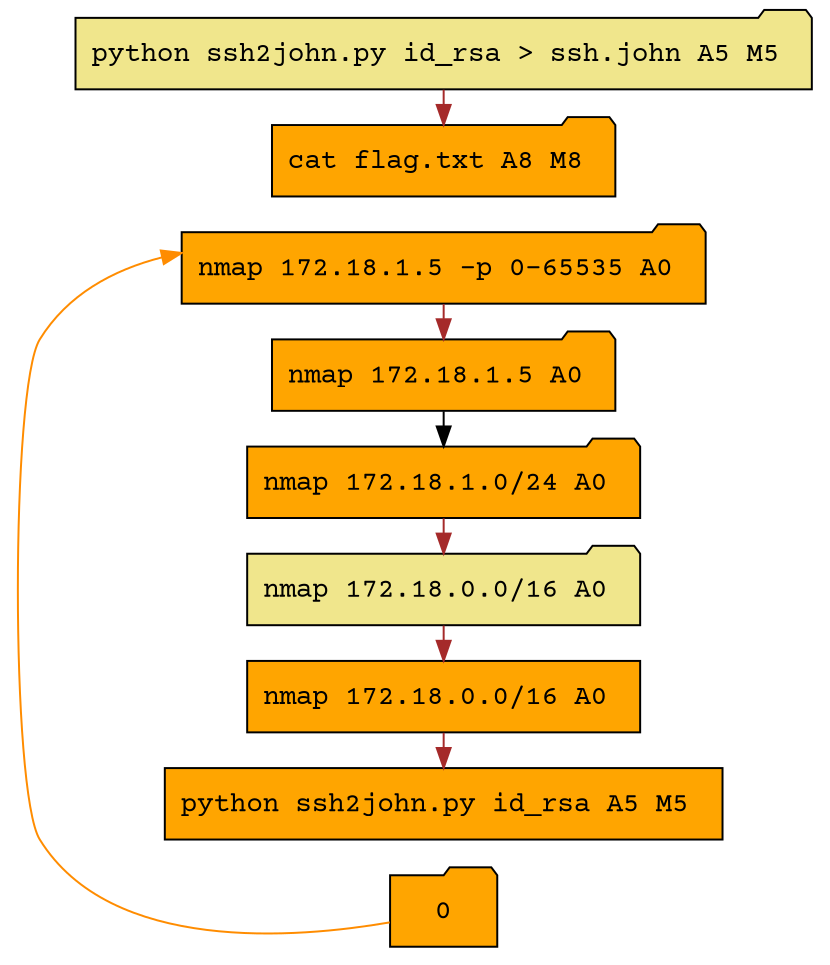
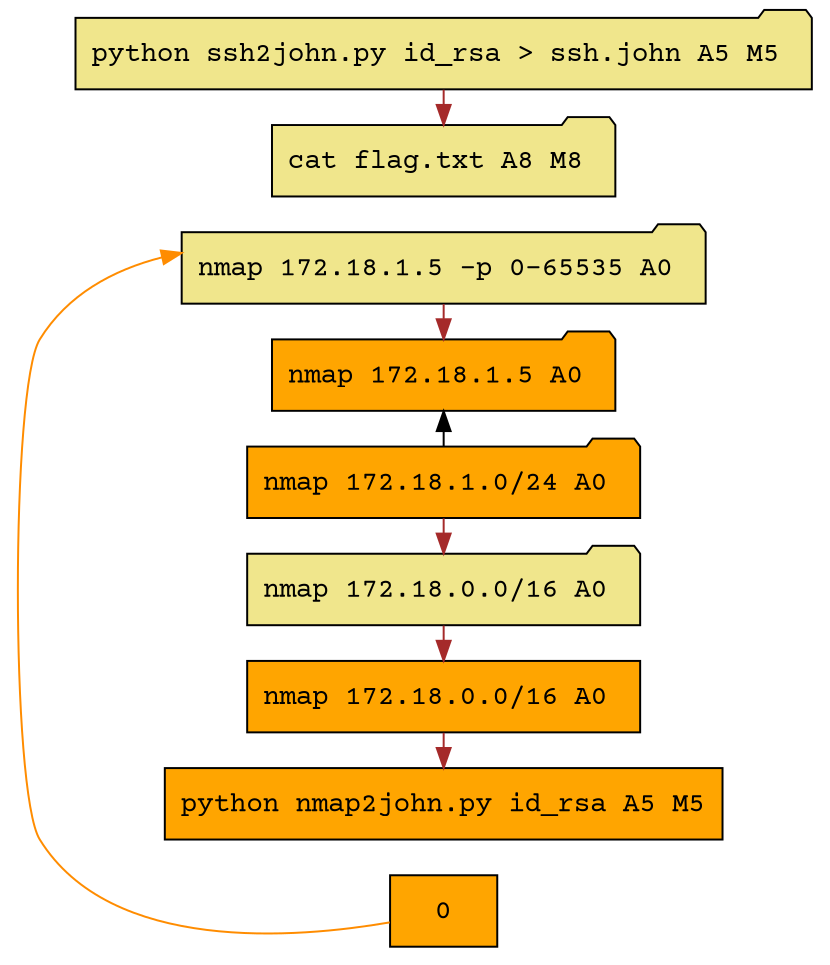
node "cat flag.txt A8 M8": fillcolor orange -> khaki
node "nmap 172.18.1.5 -p 0-65535 A0": fillcolor orange -> khaki
edge "nmap 172.18.1.5 A0" -> "nmap 172.18.1.0/24 A0": reversed
node "python ssh2john.py id_rsa A5 M5": label "python ssh2john.py id_rsa A5 M5" -> "python nmap2john.py id_rsa A5 M5"
node "0": shape folder -> box
